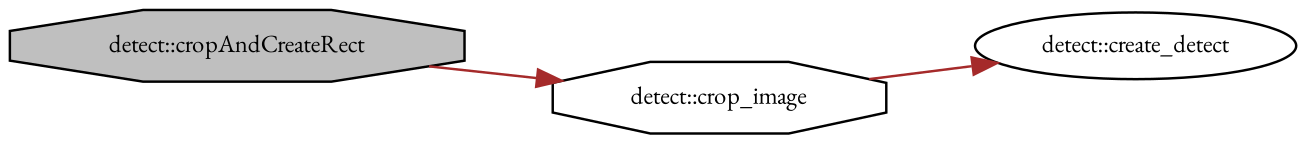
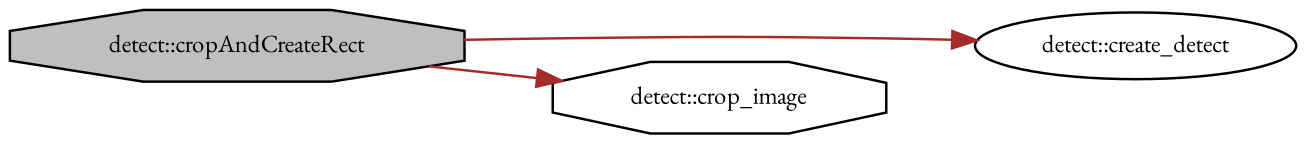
edge "detect::crop_image" -> "detect::create_detect": now "detect::cropAndCreateRect" -> "detect::create_detect"
